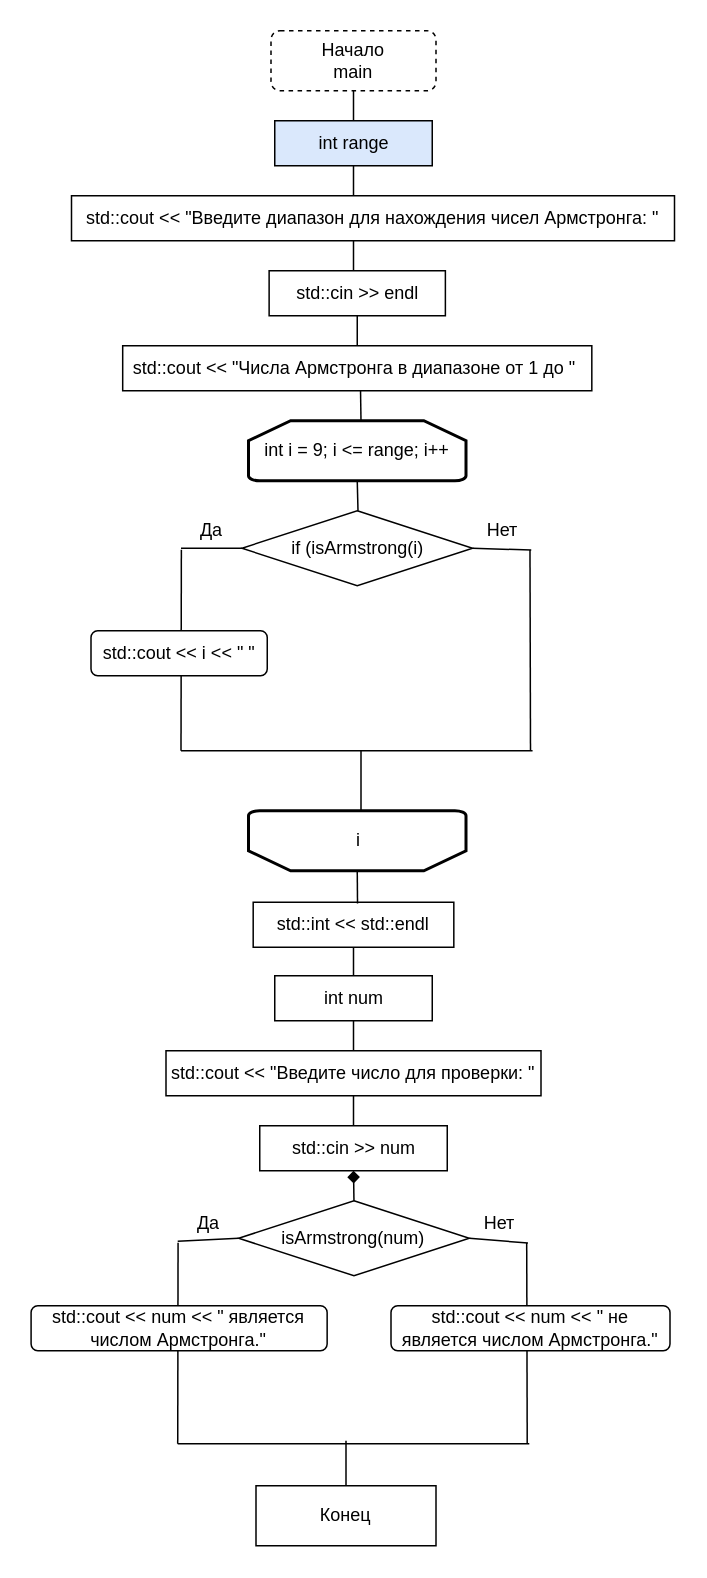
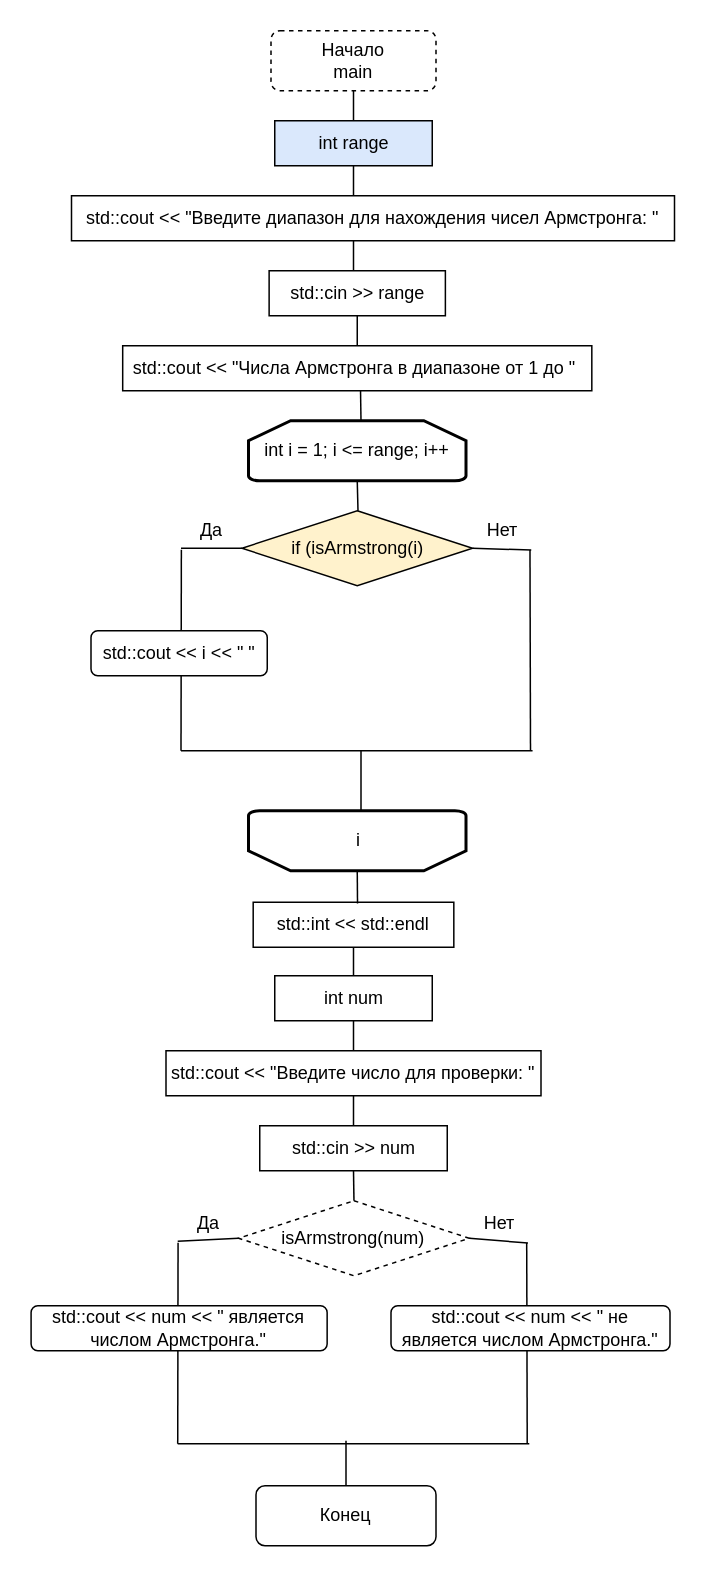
node "std::cin >> endl": label "std::cin >> endl" -> "std::cin >> range"
node "int i = 9; i <= range; i++": label "int i = 9; i <= range; i++" -> "int i = 1; i <= range; i++"
node "if (isArmstrong(i)": fillcolor #ffffff -> #fff2cc
edge "isArmstrong(num)" -> "std::cin >> num": arrowhead diamond -> none
node "isArmstrong(num)": style solid -> dashed
node "Конец": shape rectangle -> rounded rectangle
